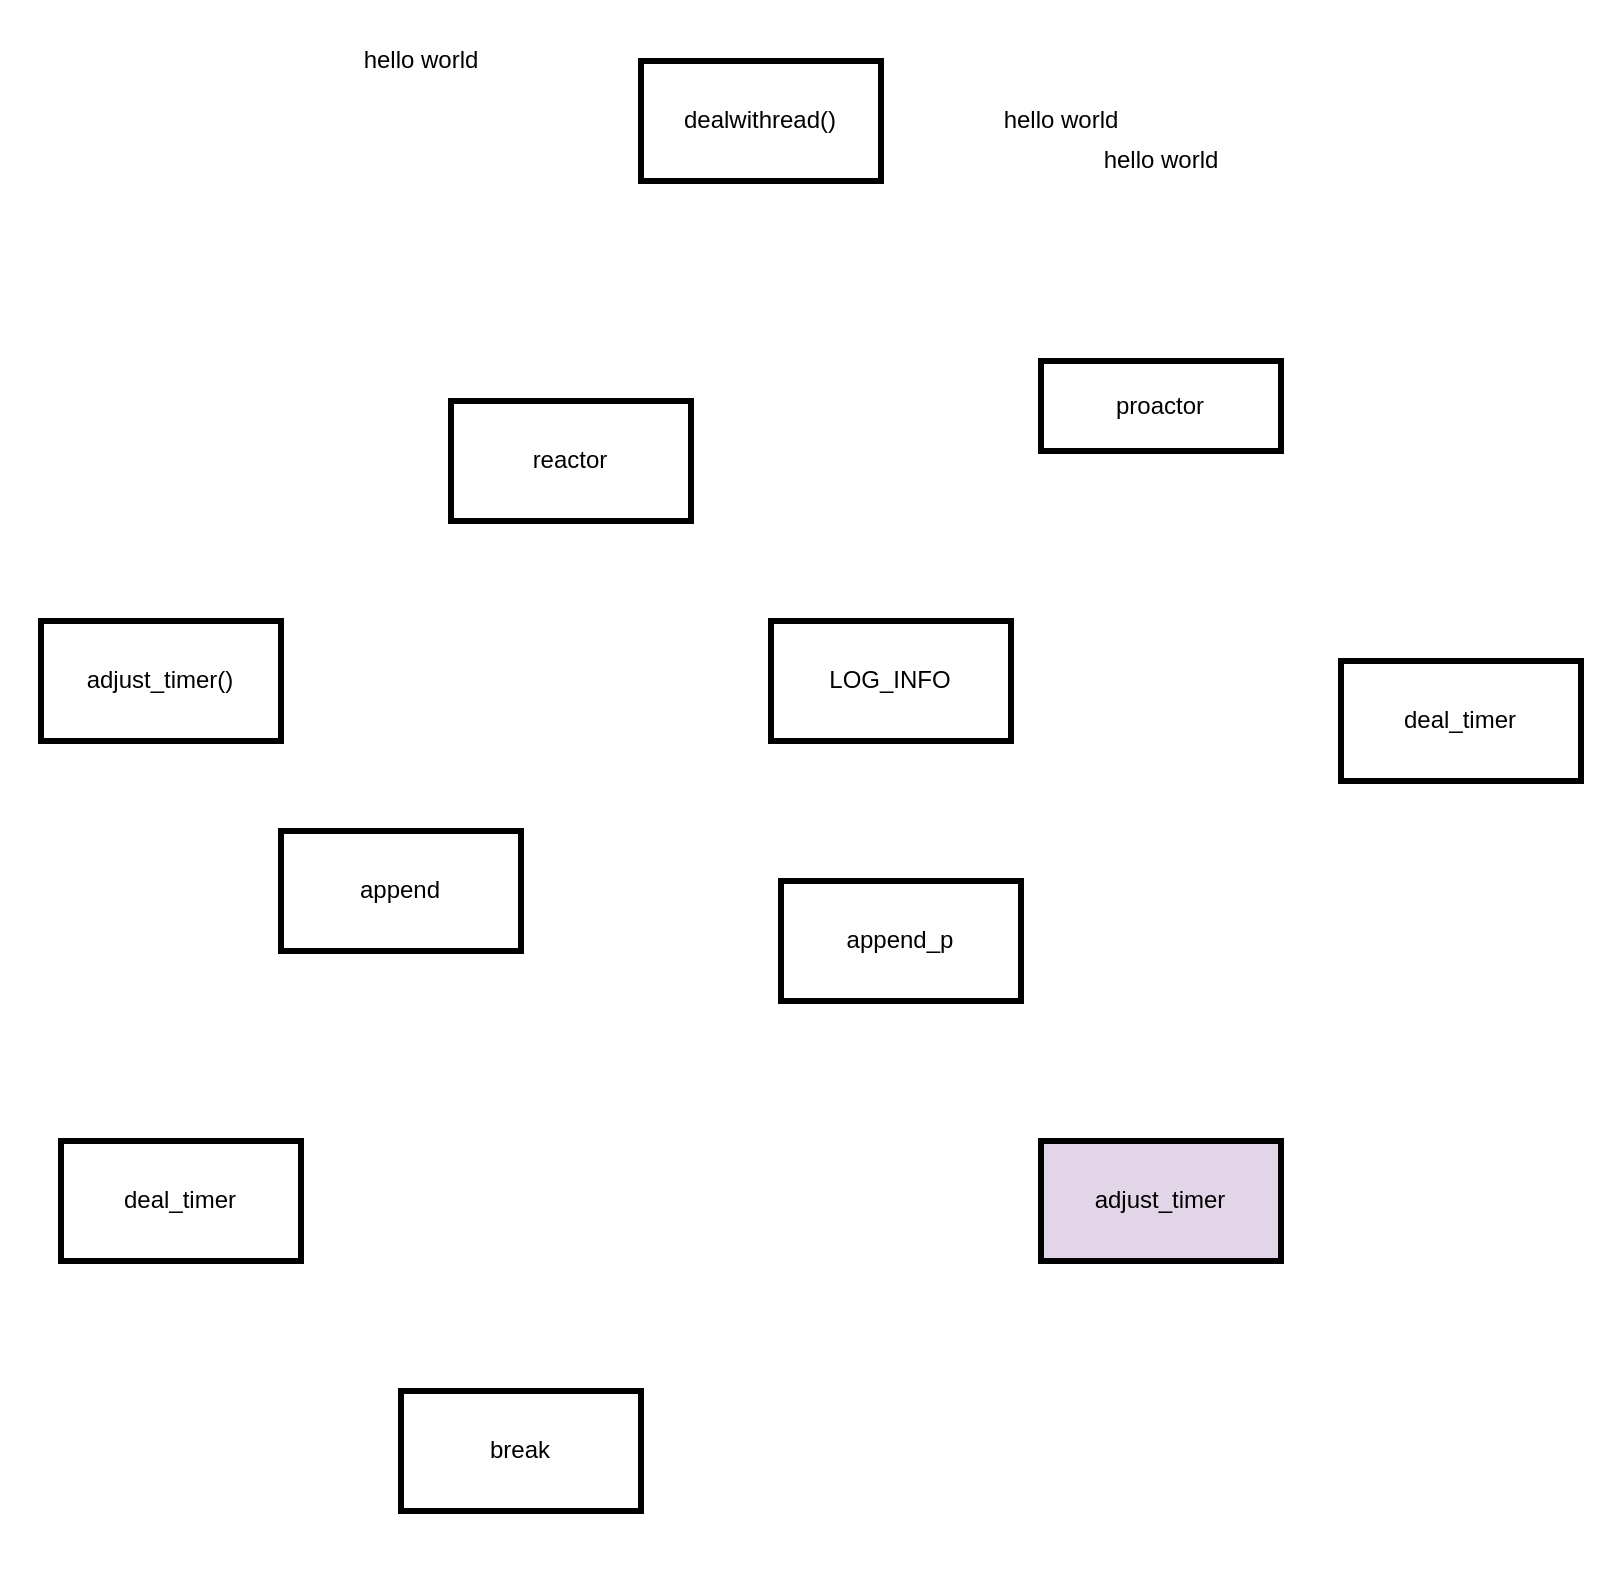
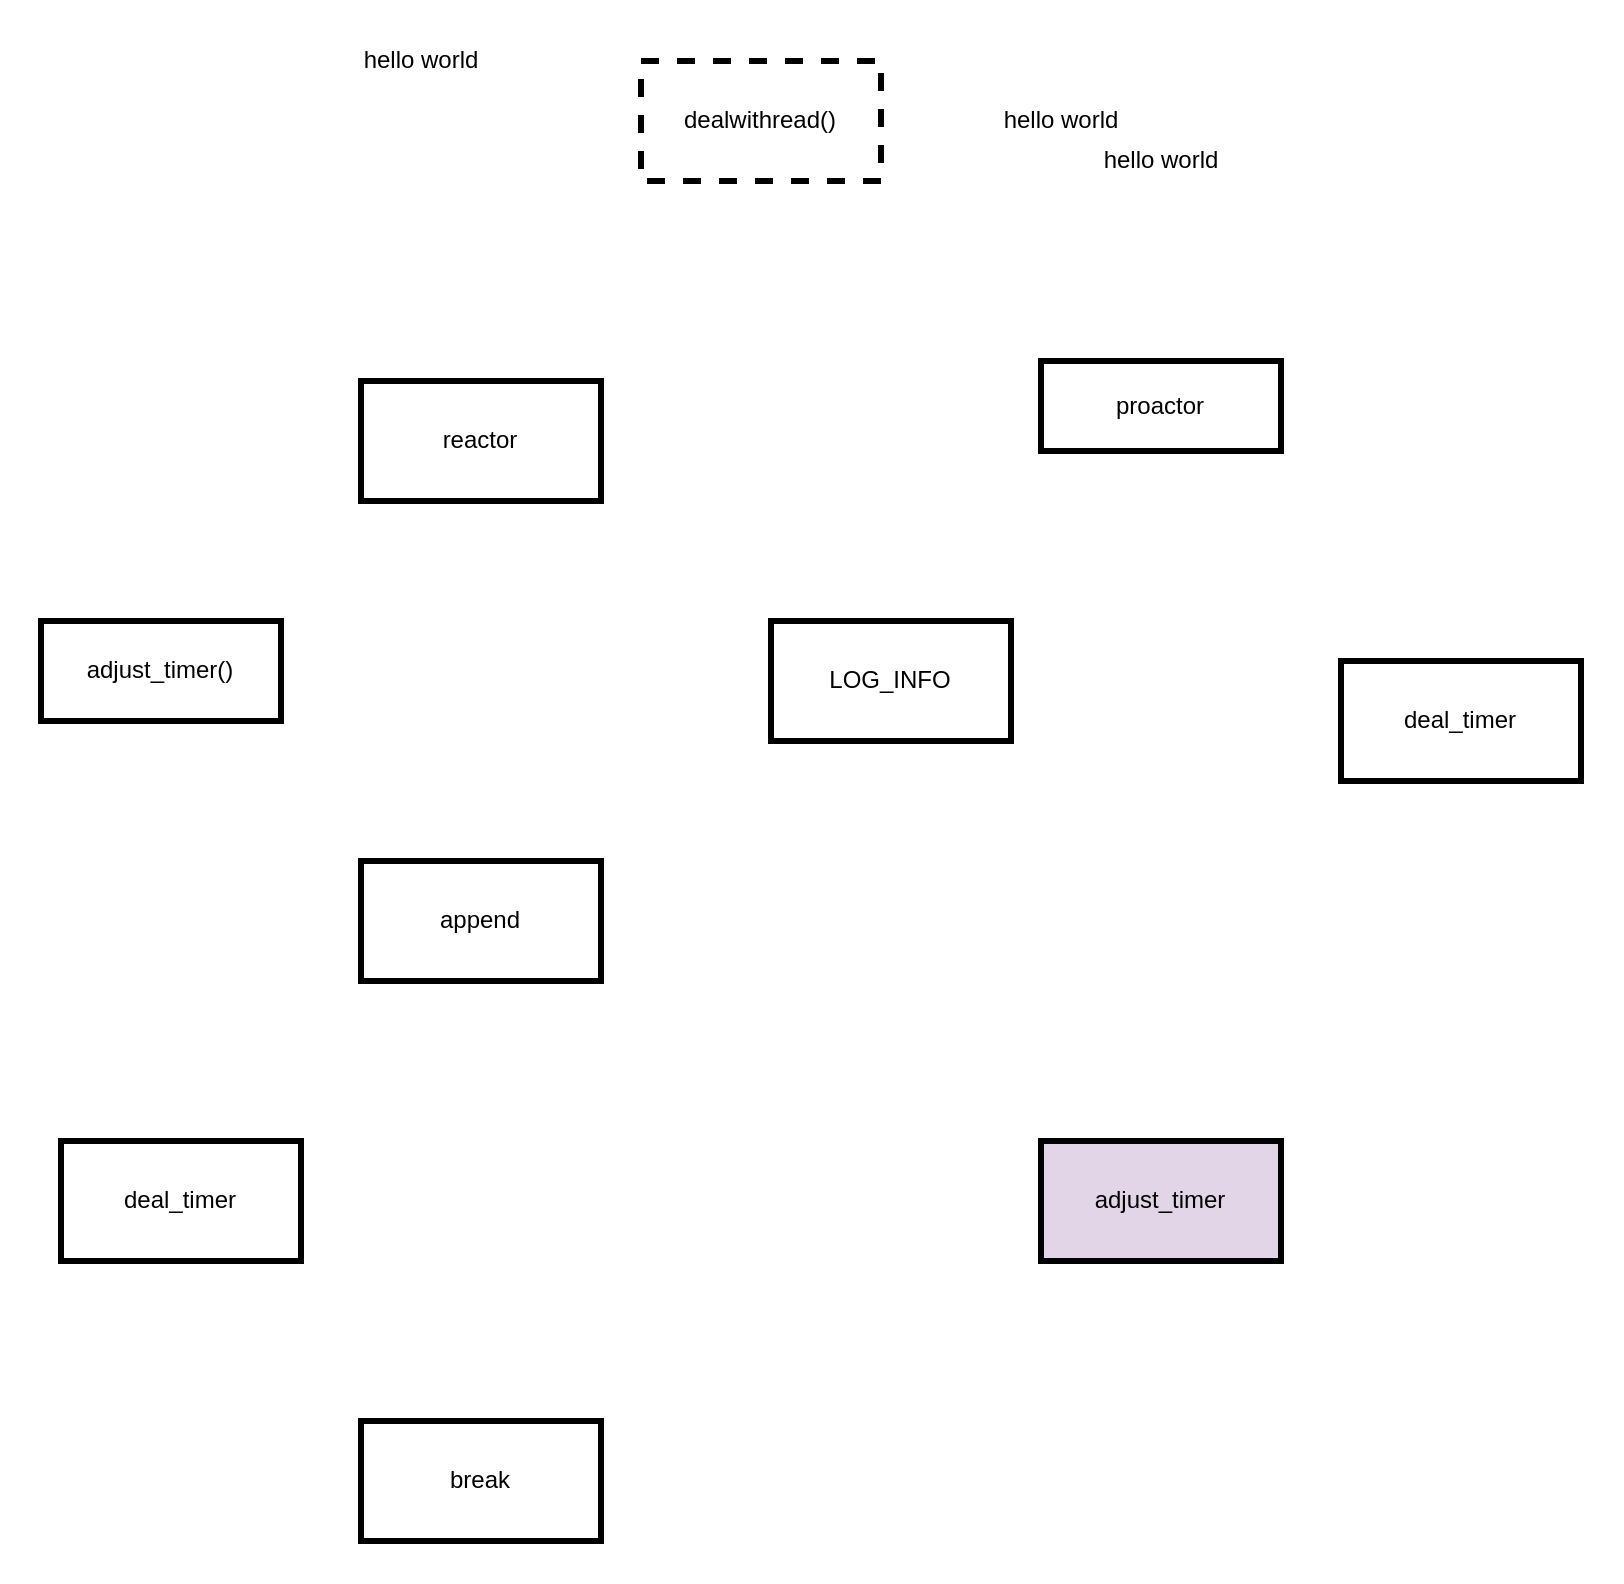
node "dealwithread()": style solid -> dashed
node "reactor": moved (571, 461) -> (481, 441)
node "adjust_timer()": size 240x120 -> 240x100
node "append": moved (401, 891) -> (481, 921)
node "append_p": removed
node "break": moved (521, 1451) -> (481, 1481)
